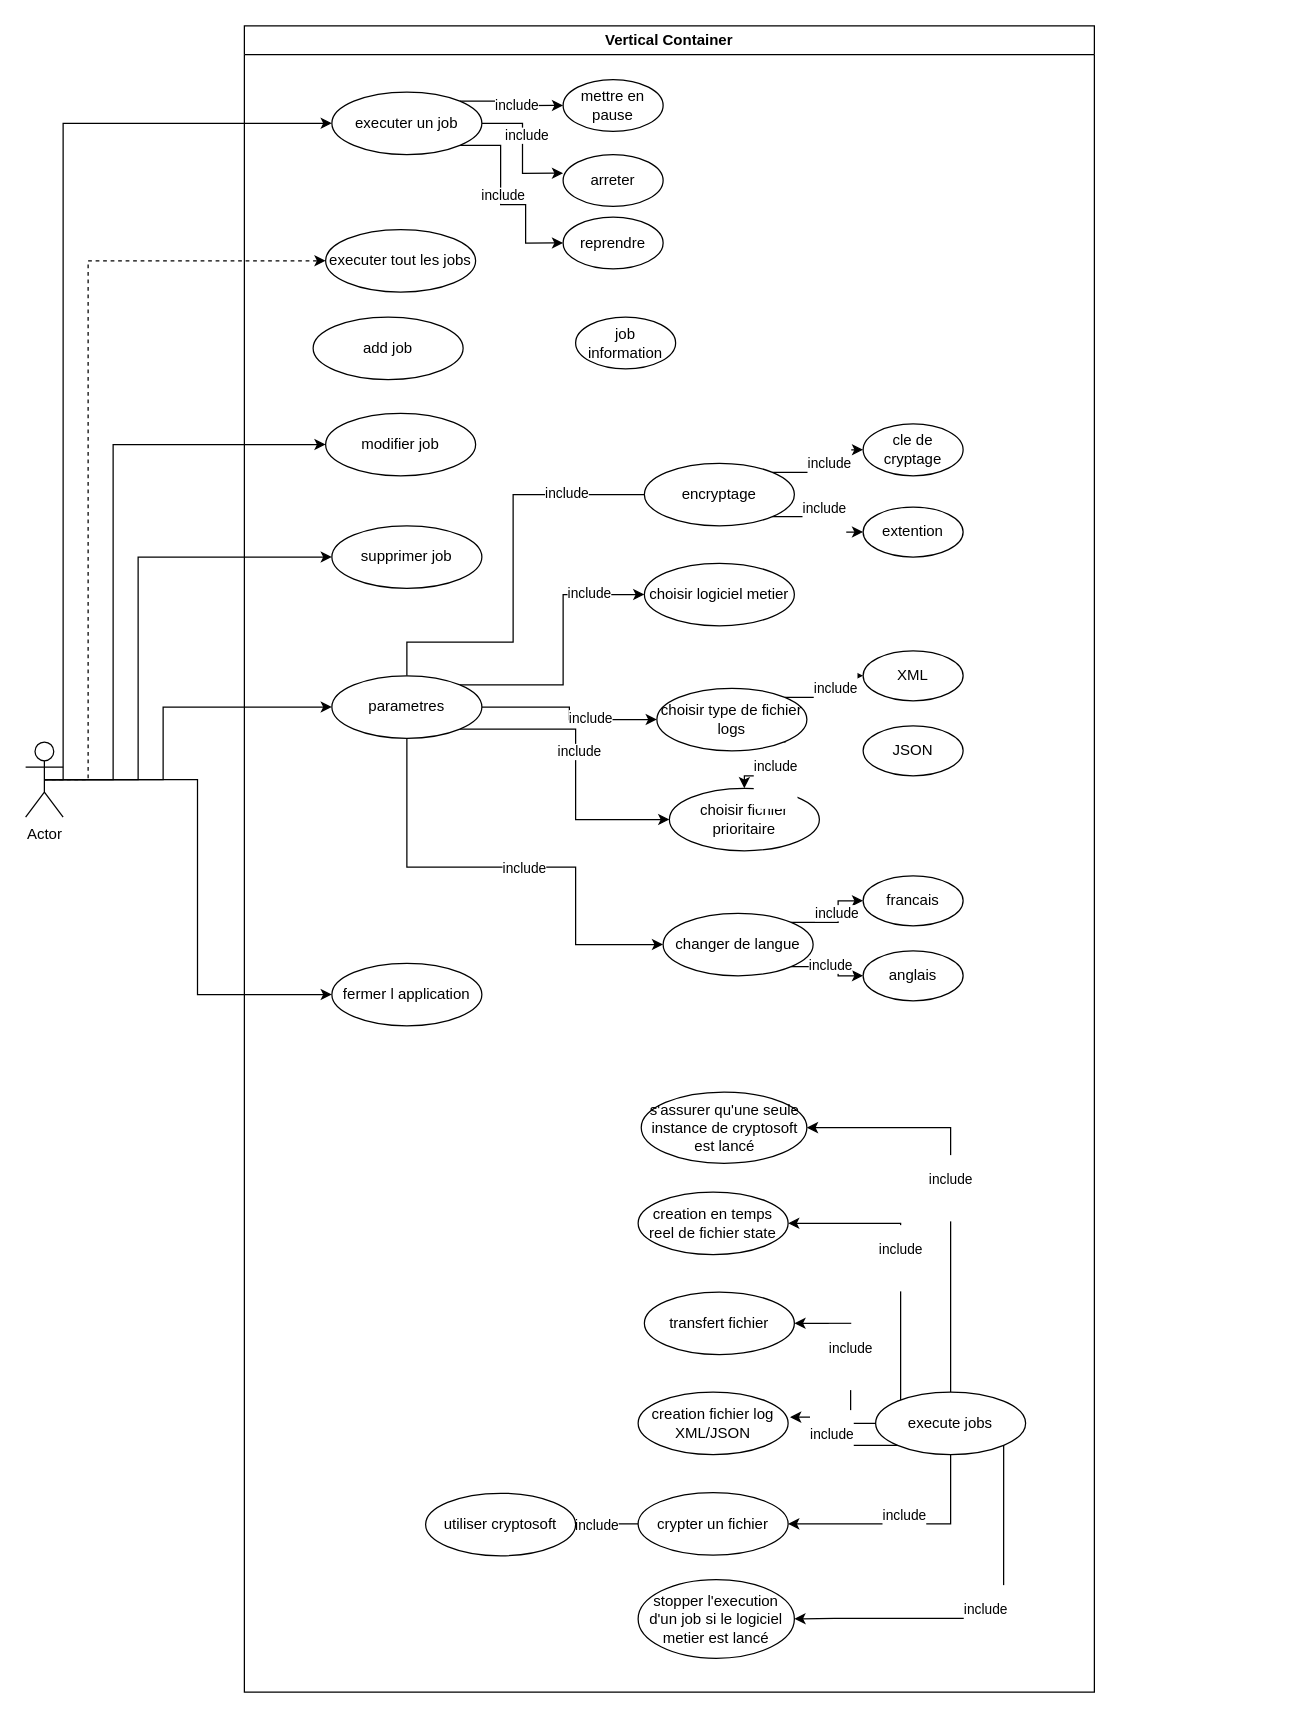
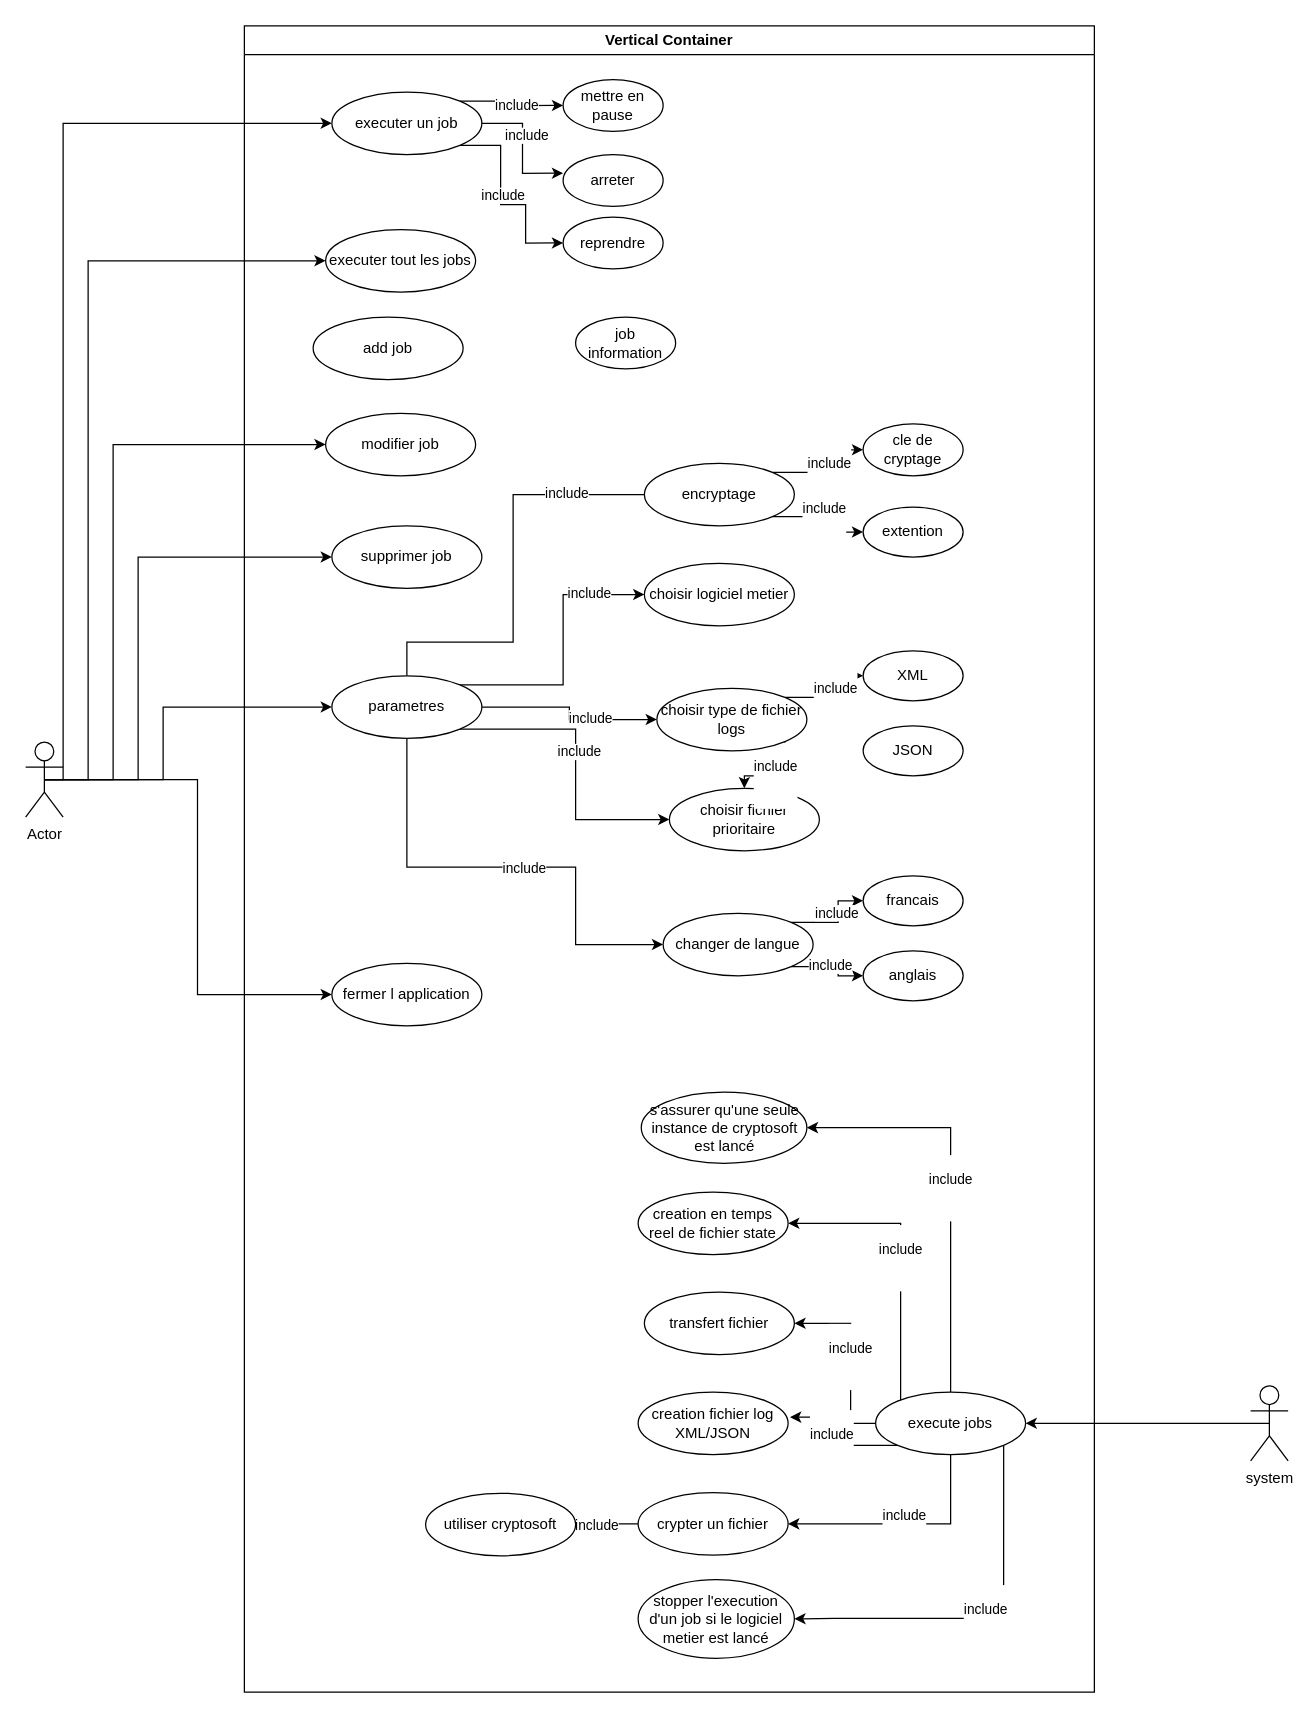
edge "Actor" -> "executer tout les jobs": style dashed -> solid
edge "system" -> "execute jobs": added
node "system": added
